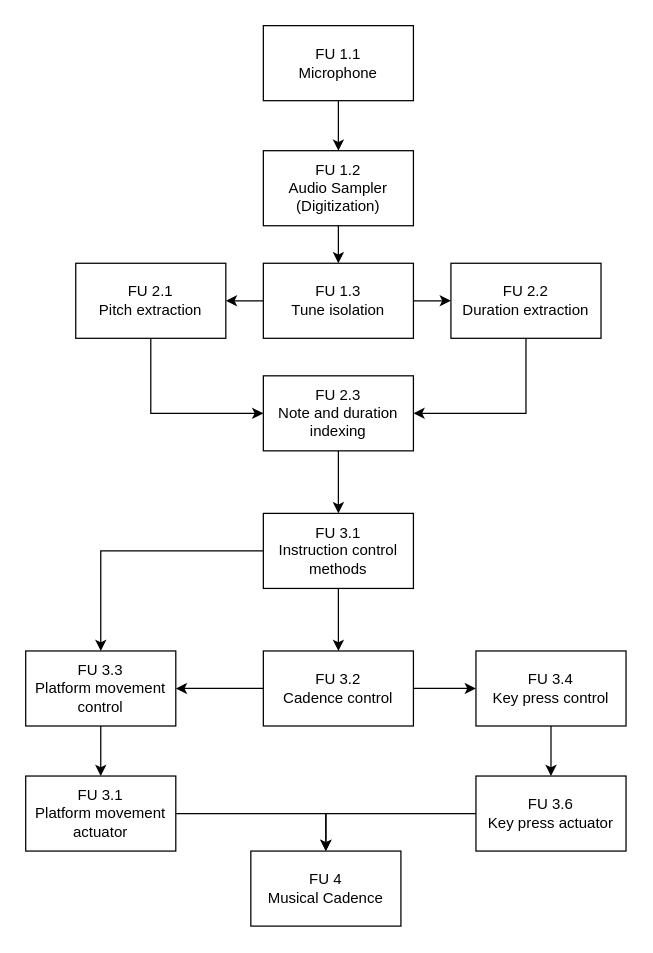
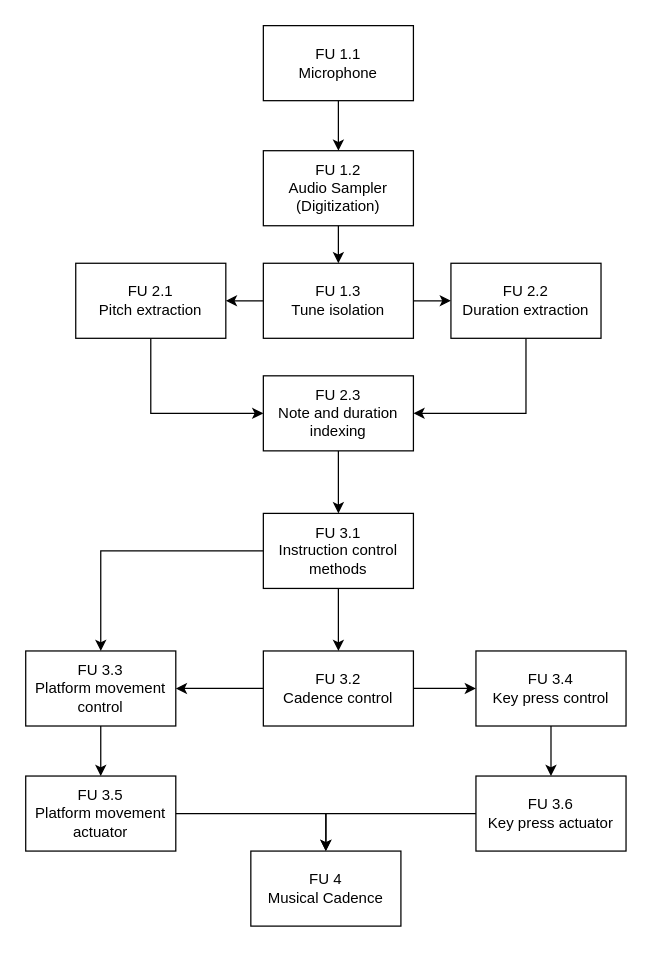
node "FU 3.1 Platform movement actuator": label "FU 3.1 Platform movement actuator" -> "FU 3.5 Platform movement actuator"
